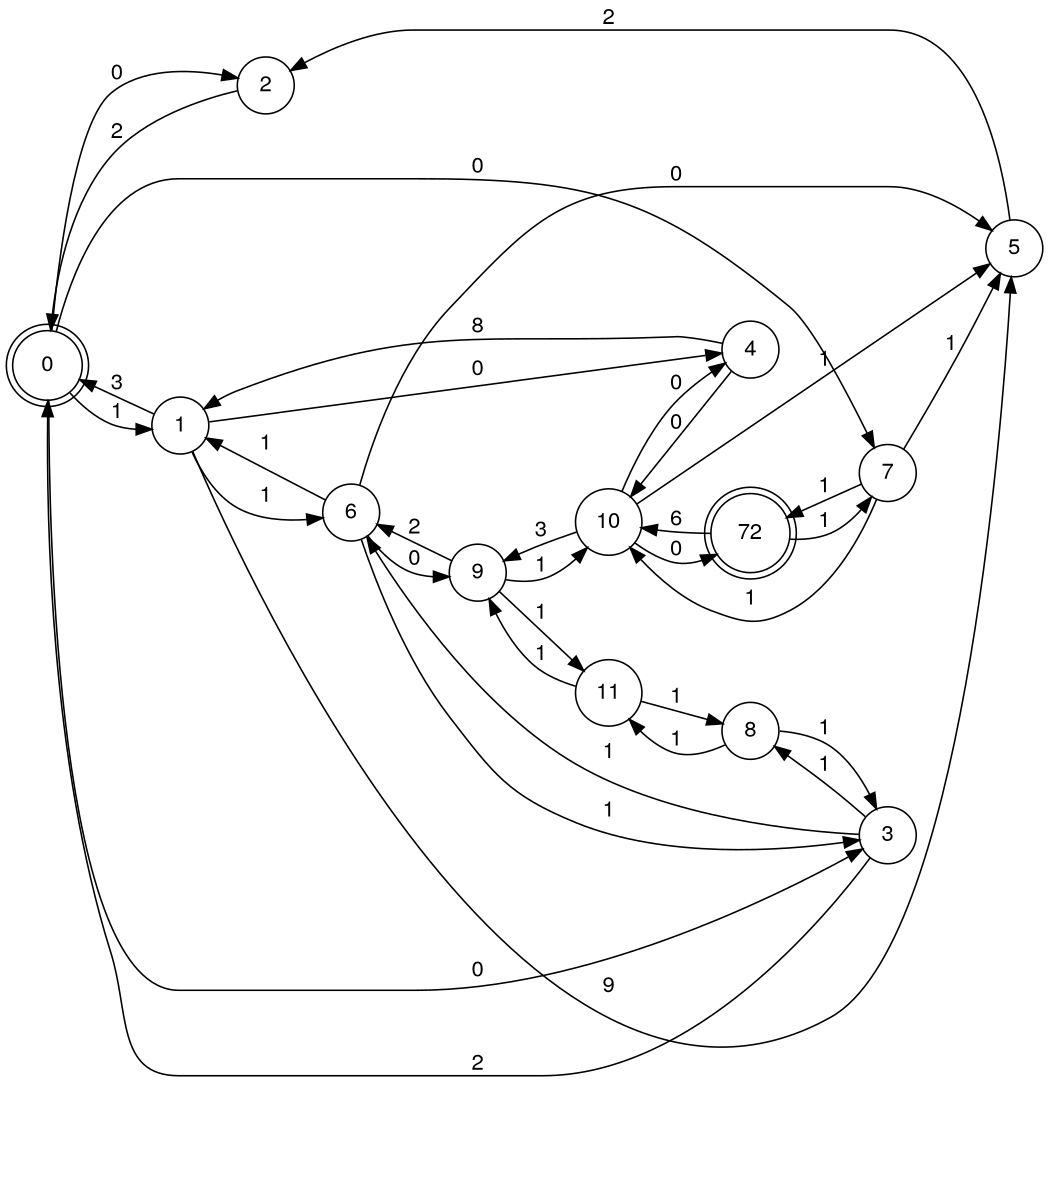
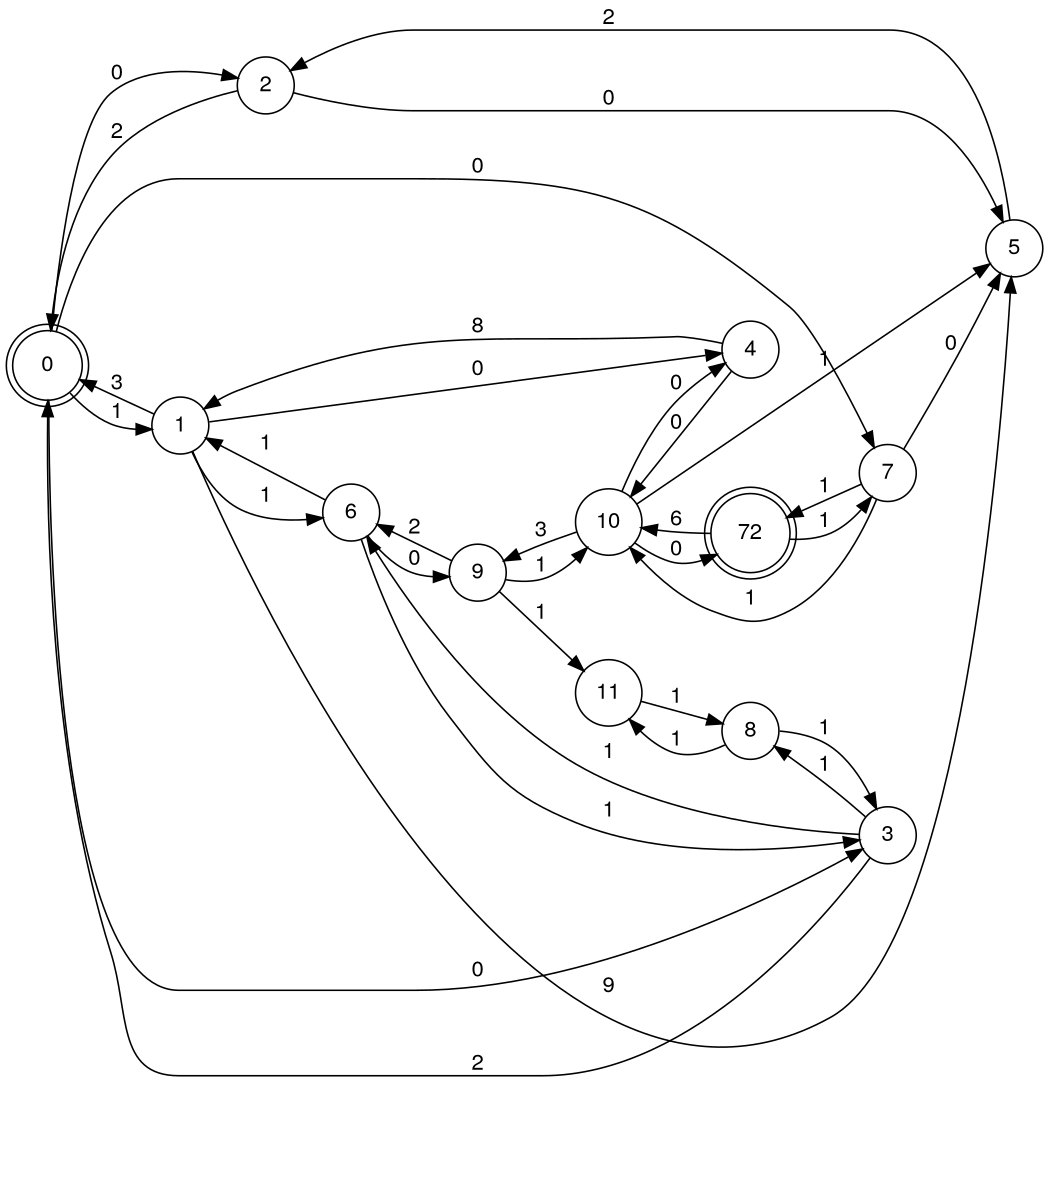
edge "6" -> "5": now "2" -> "5"
edge "7" -> "5": label "1" -> "0"
edge "11" -> "9": removed, label "1"
